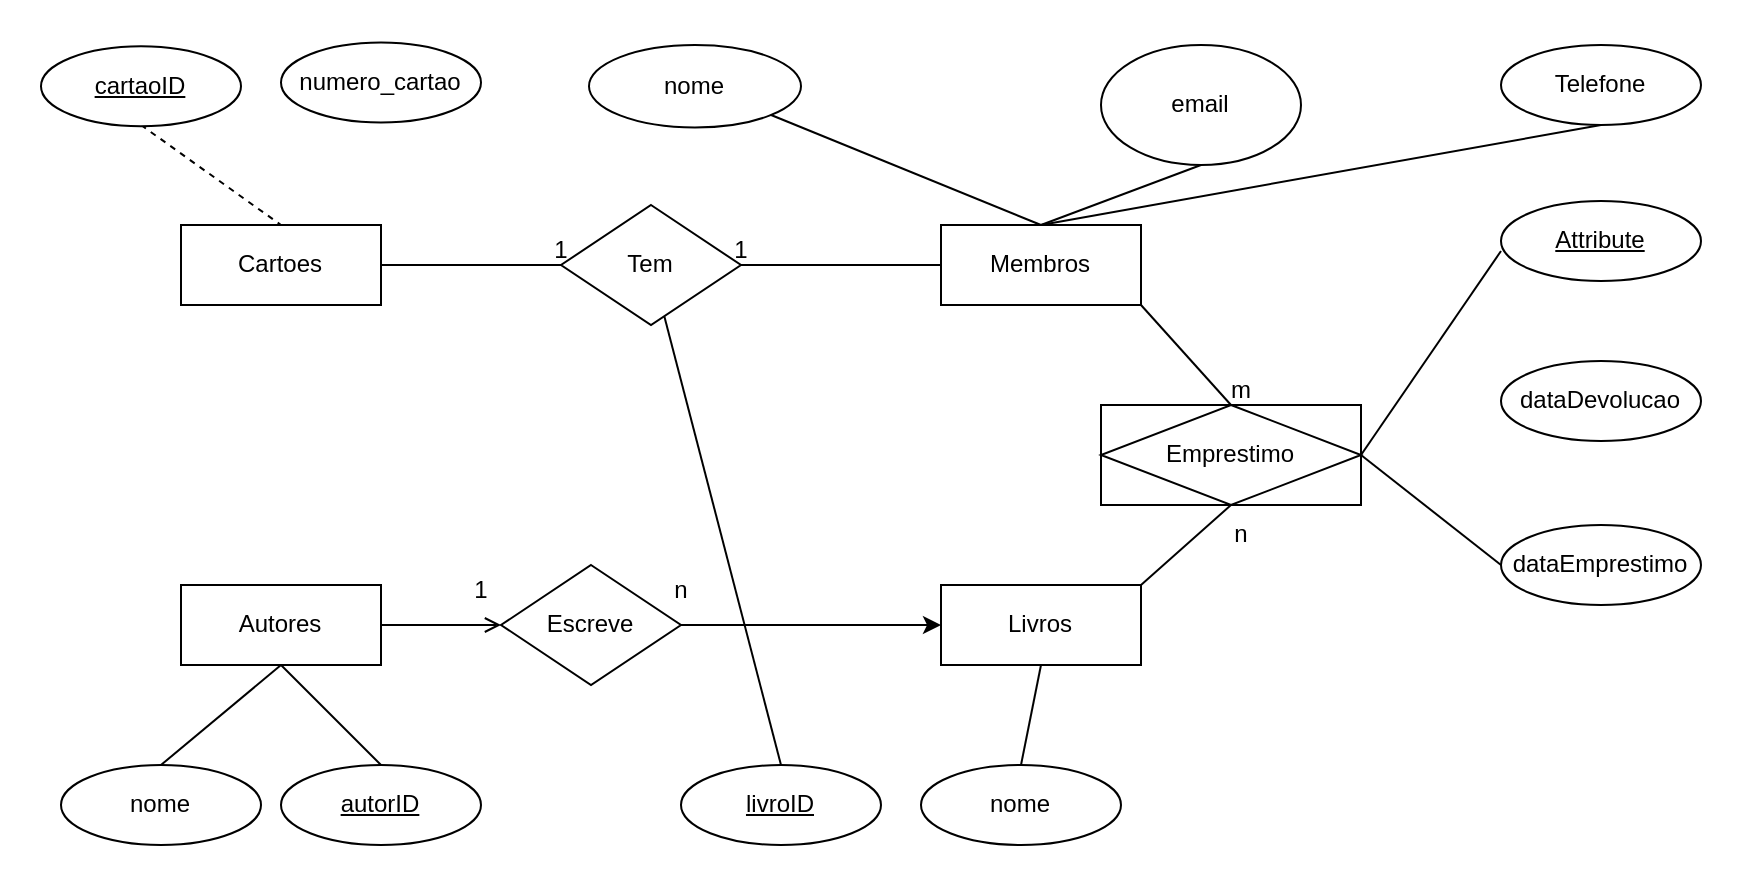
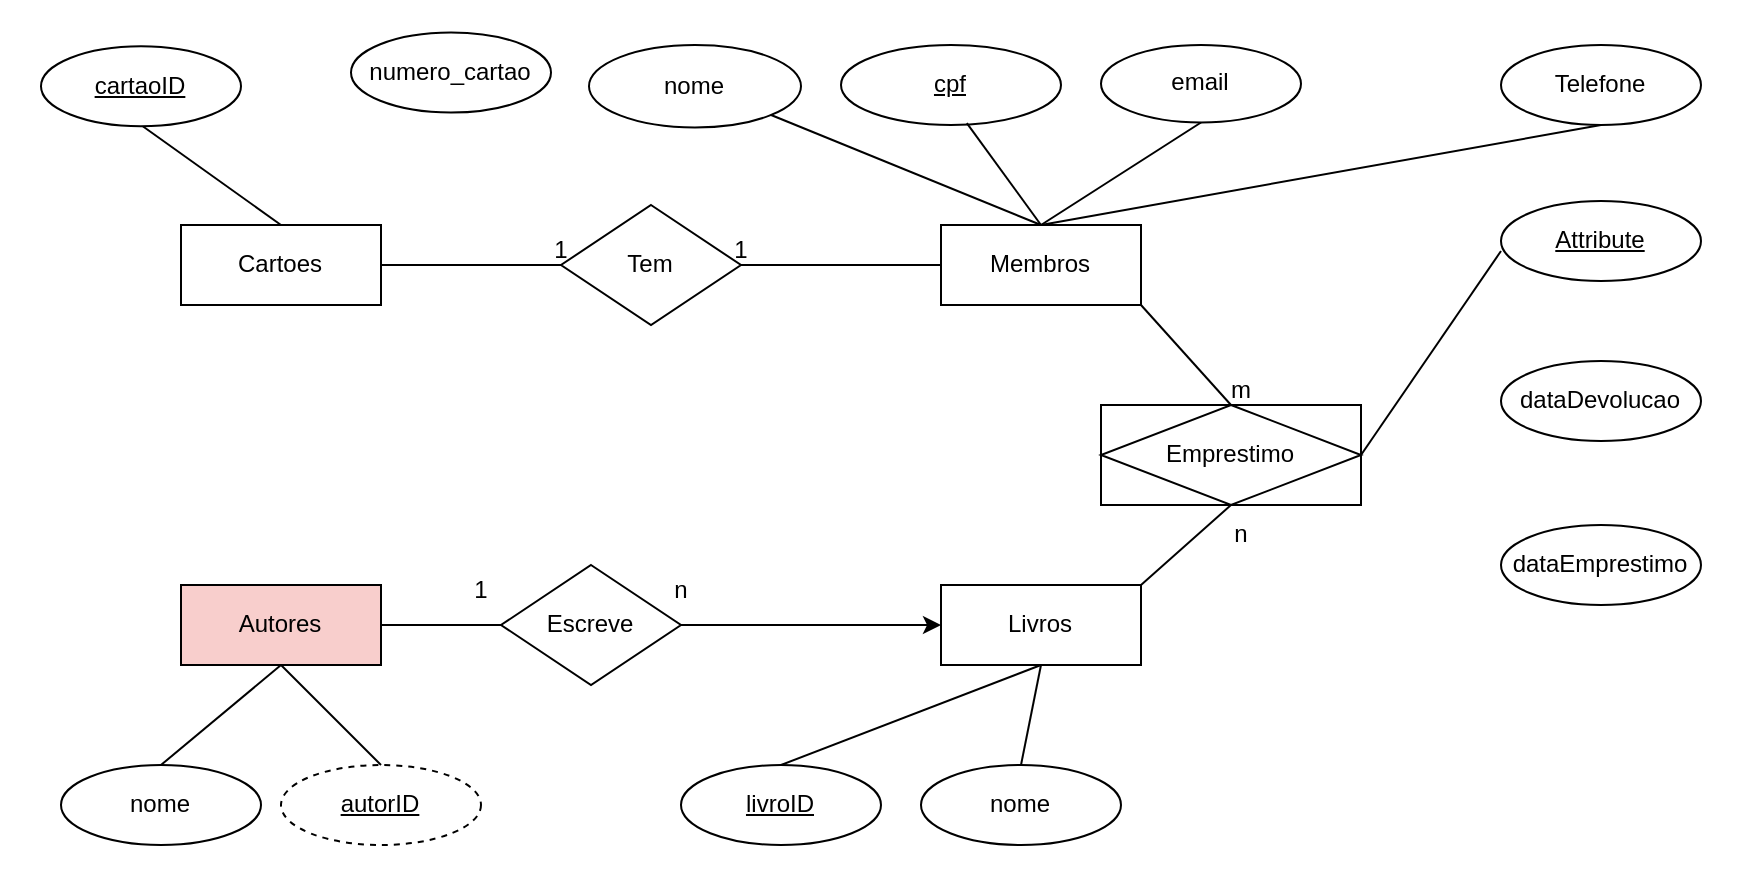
node "numero_cartao": moved (381, 83) -> (451, 73)
node "cpf": added
node "email": size 200x120 -> 200x78
edge "cpf" -- "Membros": added
edge "cartaoID" -- "Cartoes": style dashed -> solid
edge "Emprestimo" -- "dataEmprestimo": removed
edge "Tem" -- "livroID": now "Livros" -- "livroID"
node "Autores": fillcolor #ffffff -> #f8cecc
edge "Autores" -> "Escreve": arrowhead open -> none
node "autorID": style solid -> dashed
